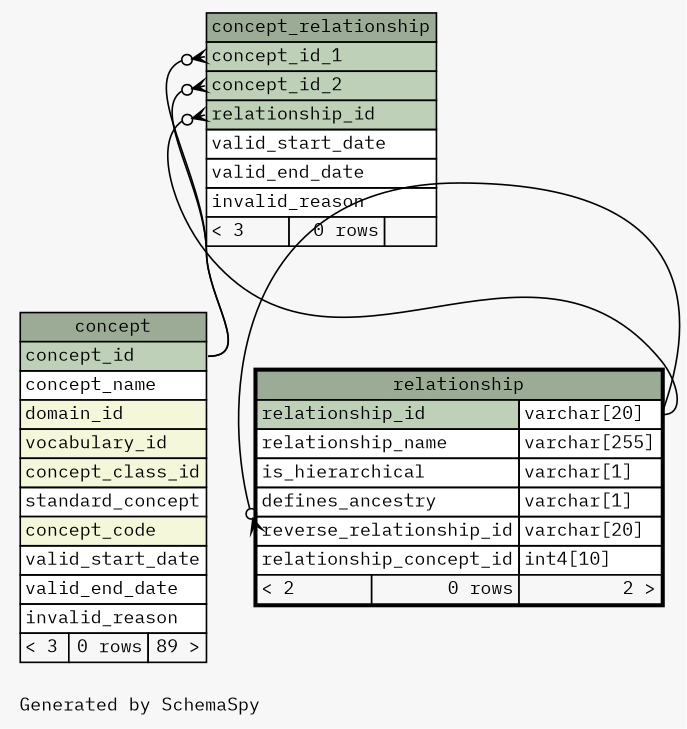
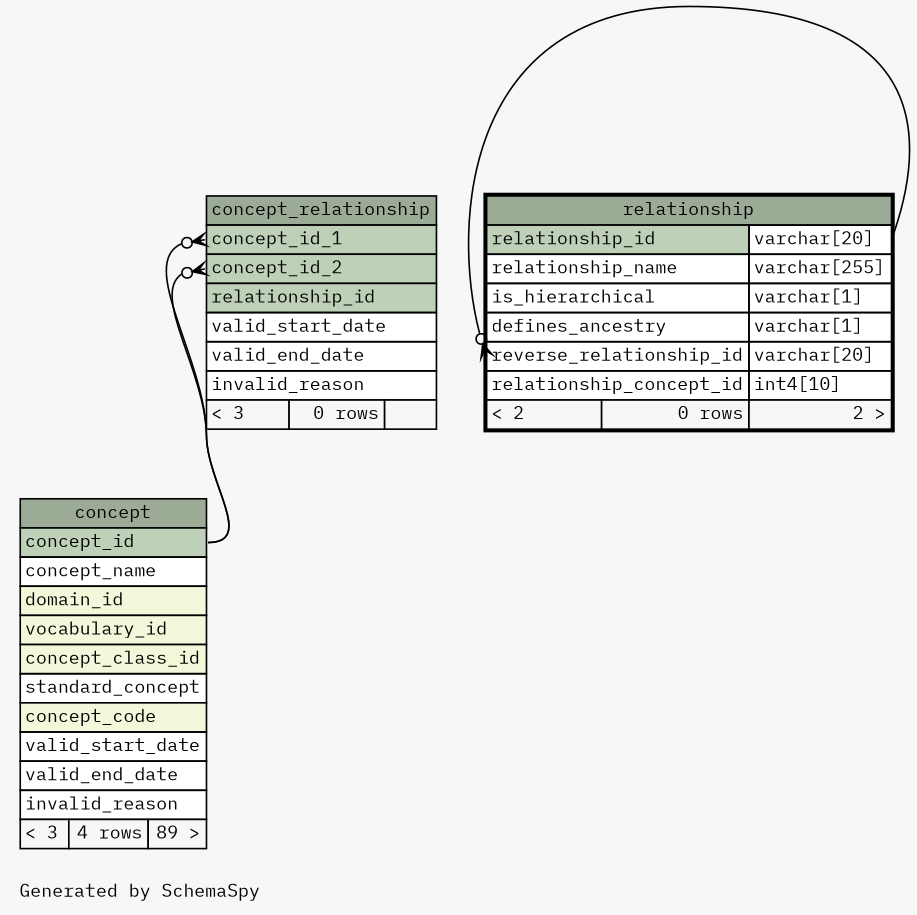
edge "relationship" -> "concept_relationship": removed
node "concept": text "0 rows" -> "4 rows"
